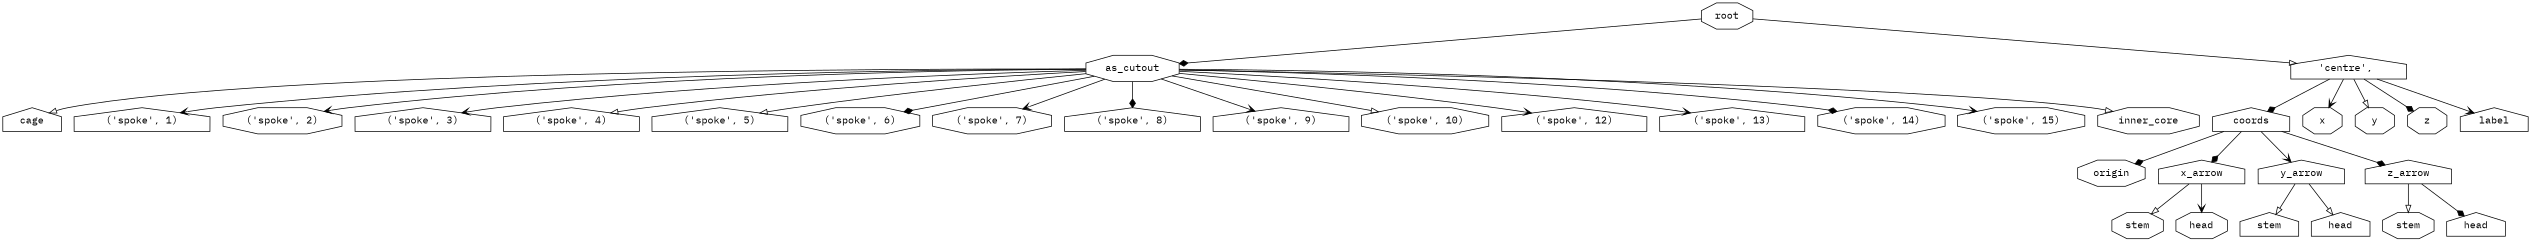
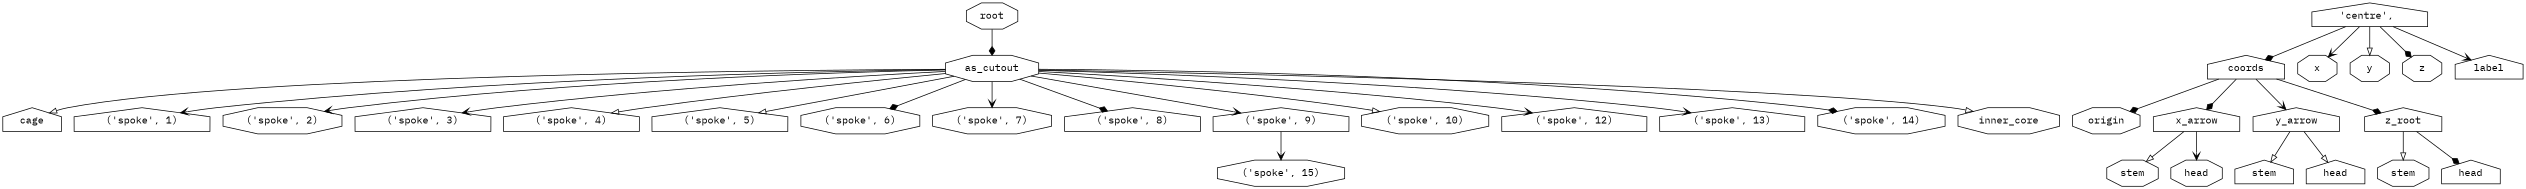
edge "root" -> "'centre',": removed
edge "as_cutout" -> "('spoke', 15)": now "('spoke', 9)" -> "('spoke', 15)"
node "z_arrow": label "z_arrow" -> "z_root"
